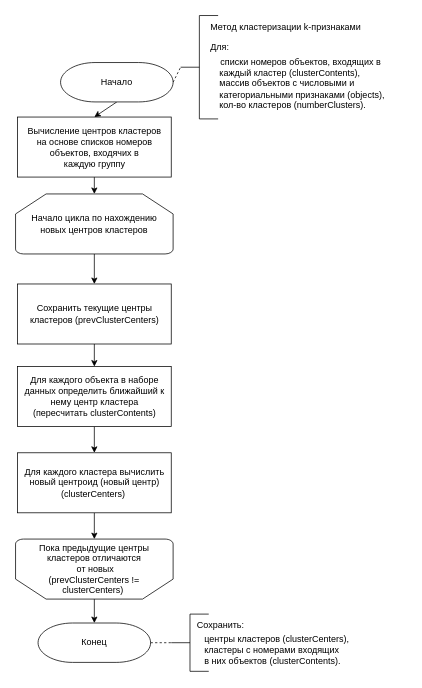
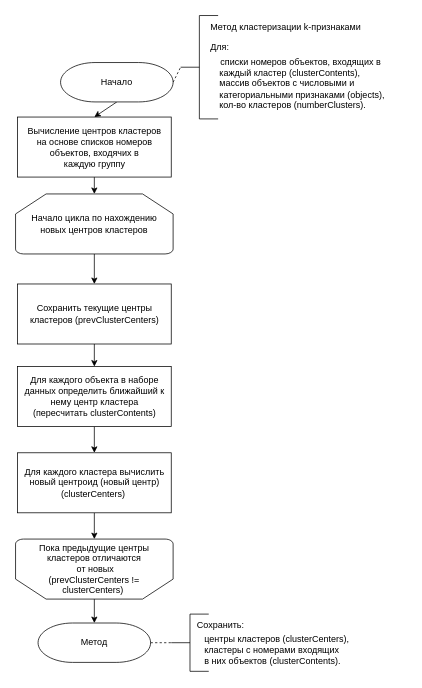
node "Конец": label "Конец" -> "Метод"
